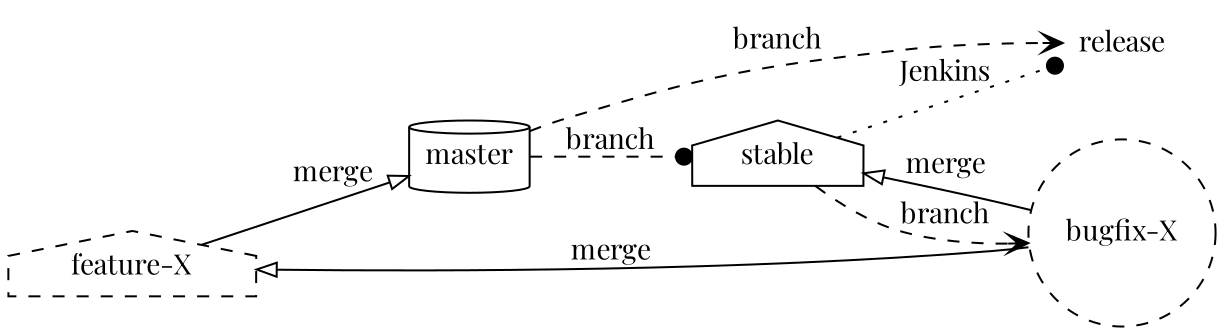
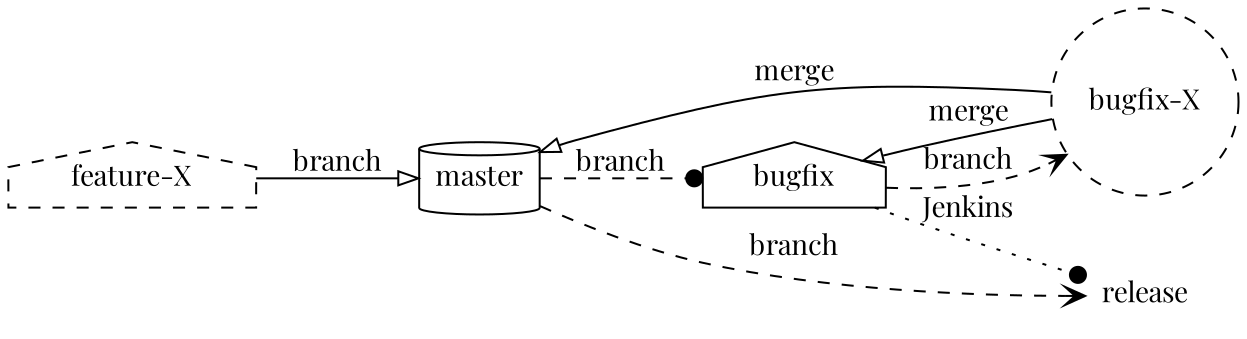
node "stable": label "stable" -> "bugfix"
edge "feature-X" -> "master": label "merge" -> "branch"
edge "bugfix-X" -> "feature-X": now "bugfix-X" -> "master"
